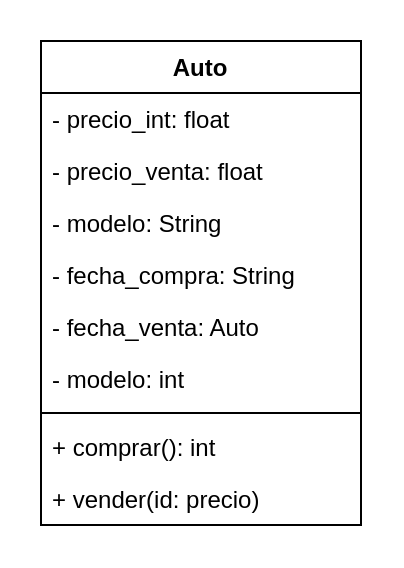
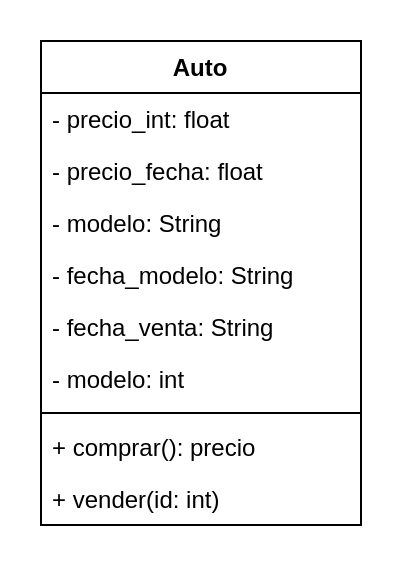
node "- precio_venta: float": label "- precio_venta: float" -> "- precio_fecha: float"
node "- fecha_compra: String": label "- fecha_compra: String" -> "- fecha_modelo: String"
node "- fecha_venta: Auto": label "- fecha_venta: Auto" -> "- fecha_venta: String"
node "+ comprar(): int": label "+ comprar(): int" -> "+ comprar(): precio"
node "+ vender(id: precio)": label "+ vender(id: precio)" -> "+ vender(id: int)"
